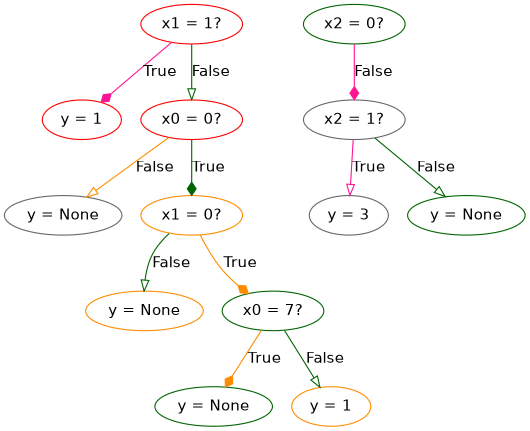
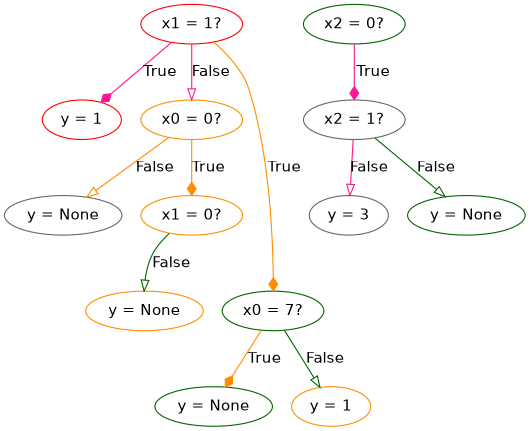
edge "x1 = 1?" -> "x0 = 0?": color darkgreen -> deeppink
edge "x2 = 0?" -> "x2 = 1?": label "False" -> "True"
node "x0 = 0?": color red -> darkorange
edge "x0 = 0?" -> "x1 = 0?": color darkgreen -> darkorange
edge "x2 = 1?" -> "y = 3": label "True" -> "False"
edge "x1 = 0?" -> "x0 = 7?": now "x1 = 1?" -> "x0 = 7?"
